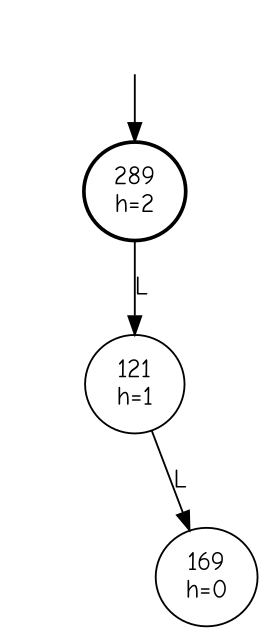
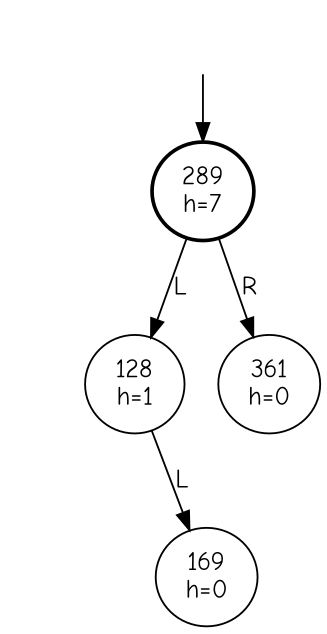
node "289 h=2": label "289 h=2" -> "289 h=7"
node "121 h=1": label "121 h=1" -> "128 h=1"
node "361 h=0": added
